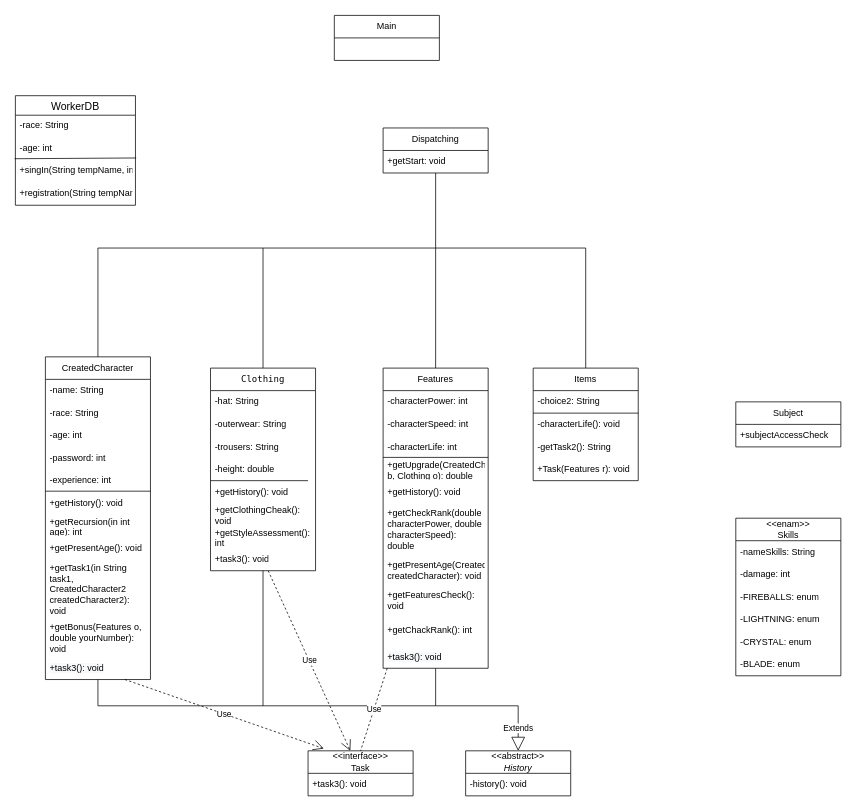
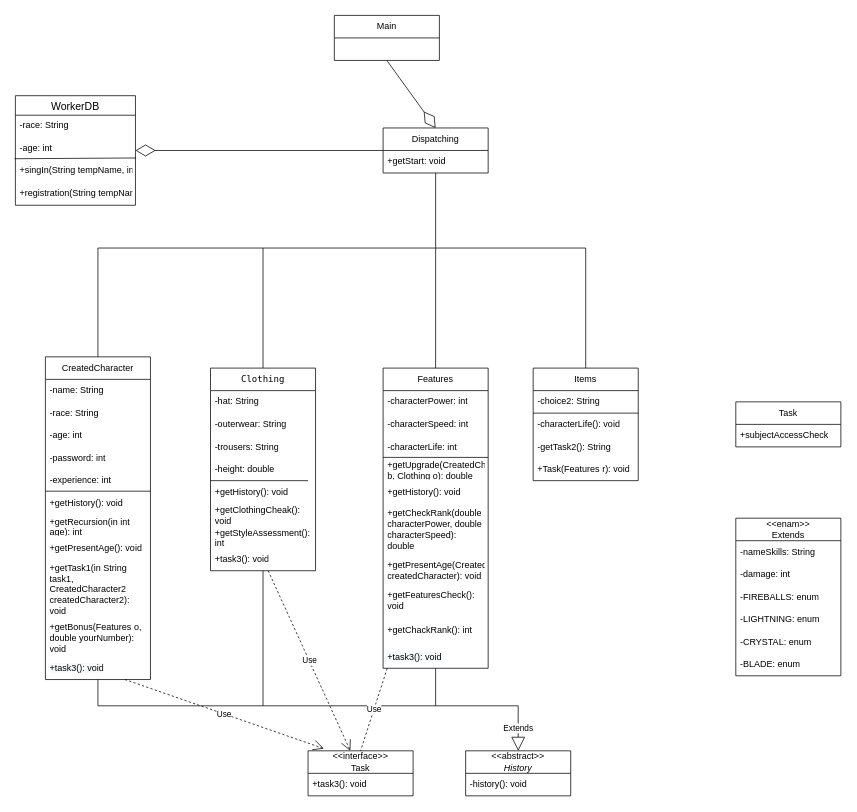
edge "Main" -> "Dispatching": added
edge "Dispatching" -> "WorkerDB": added
node "Subject": label "Subject" -> "Task"
node "<<enam>> Skills": label "<<enam>> Skills" -> "<<enam>> Extends"
